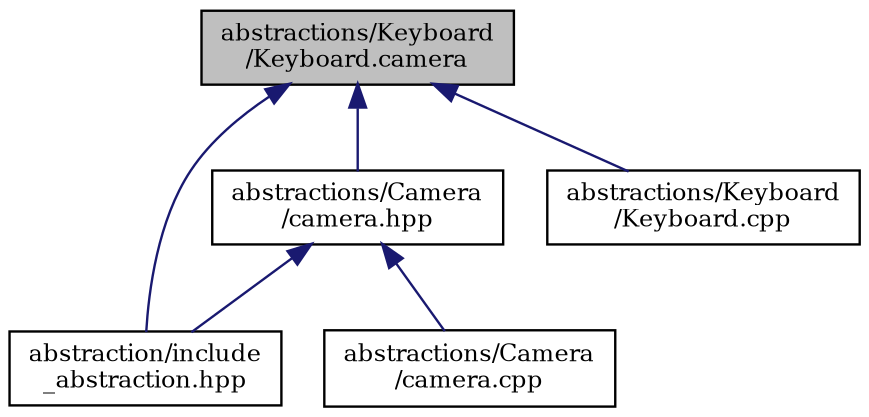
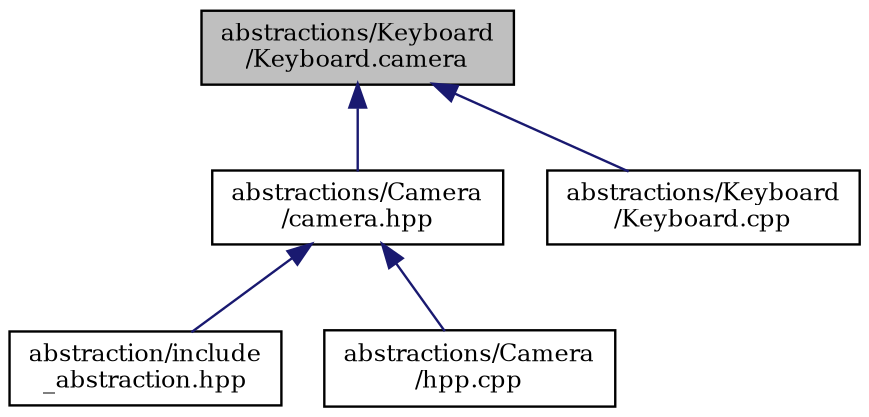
edge "abstraction/include _abstraction.hpp" -> "abstractions/Keyboard /Keyboard.camera": removed
node "abstractions/Camera /camera.cpp": label "abstractions/Camera /camera.cpp" -> "abstractions/Camera /hpp.cpp"
